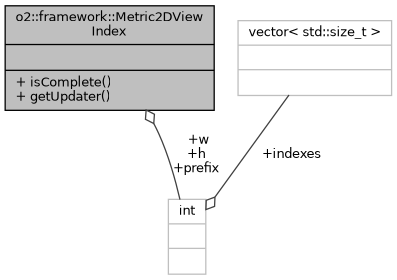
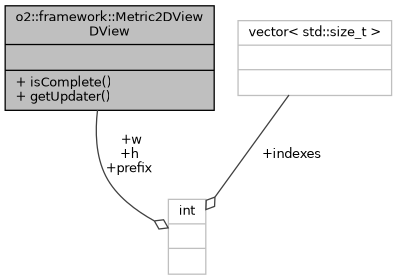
node "o2::framework::Metric2DView": text "Index" -> "DView"
edge "int" -> "o2::framework::Metric2DView": reversed
